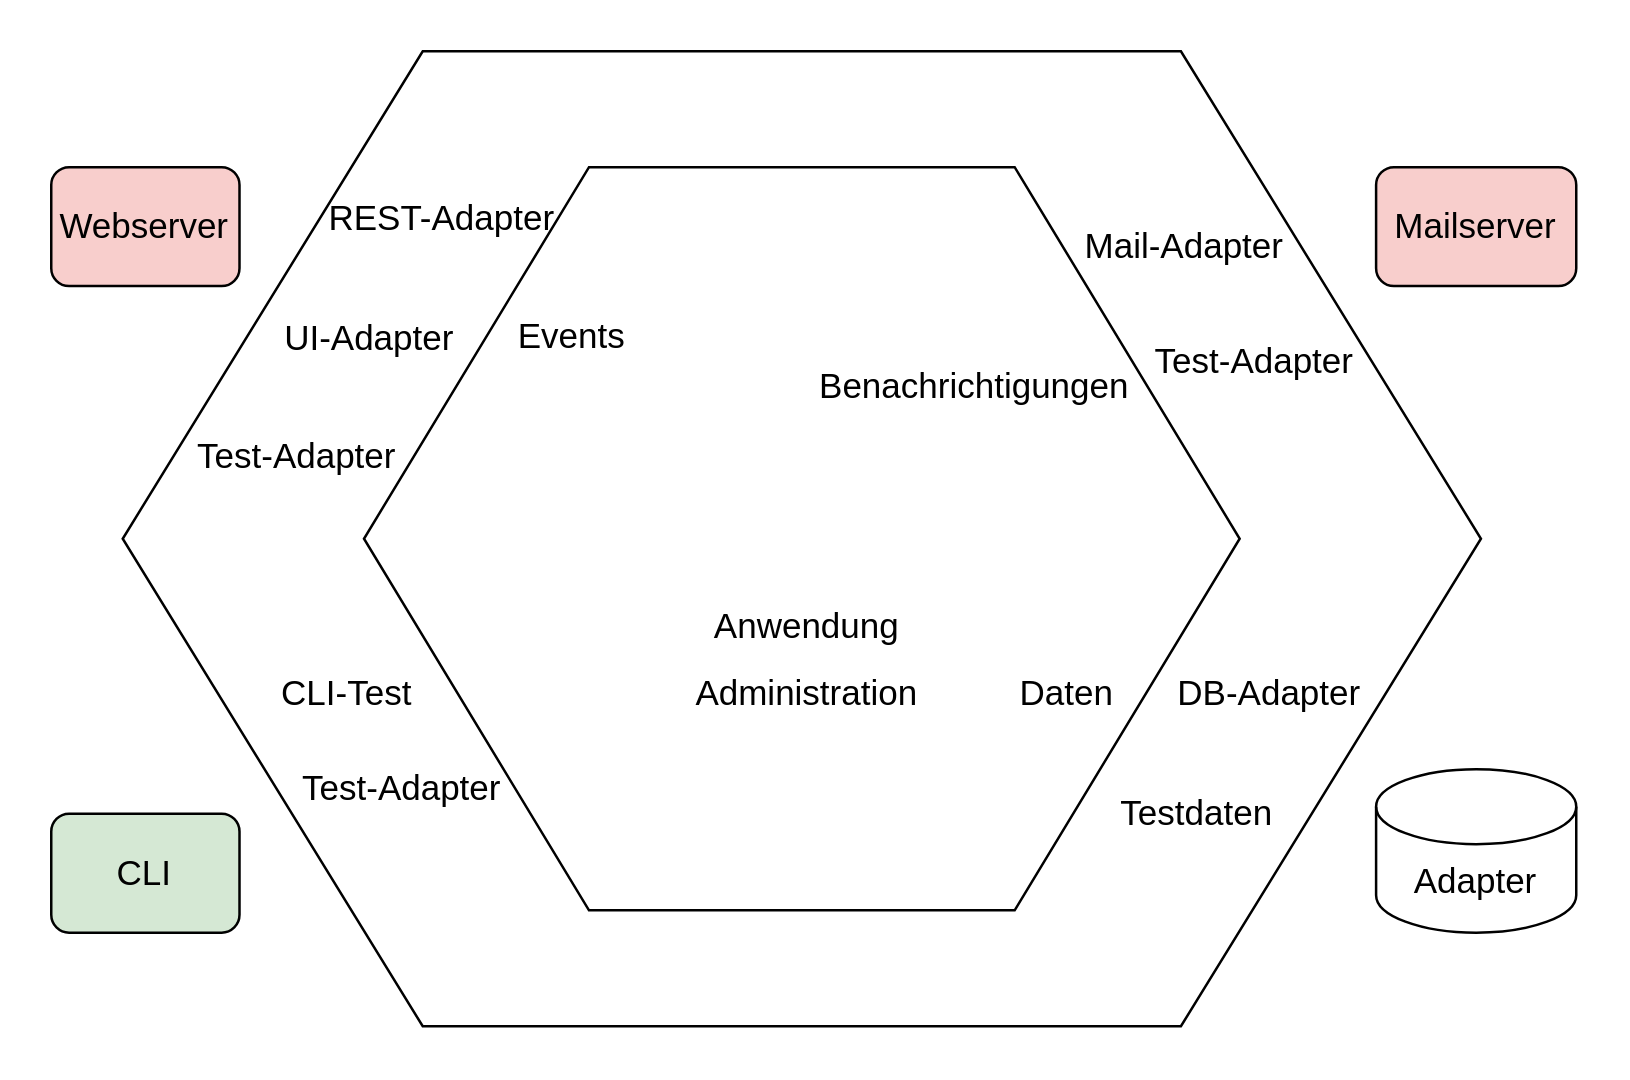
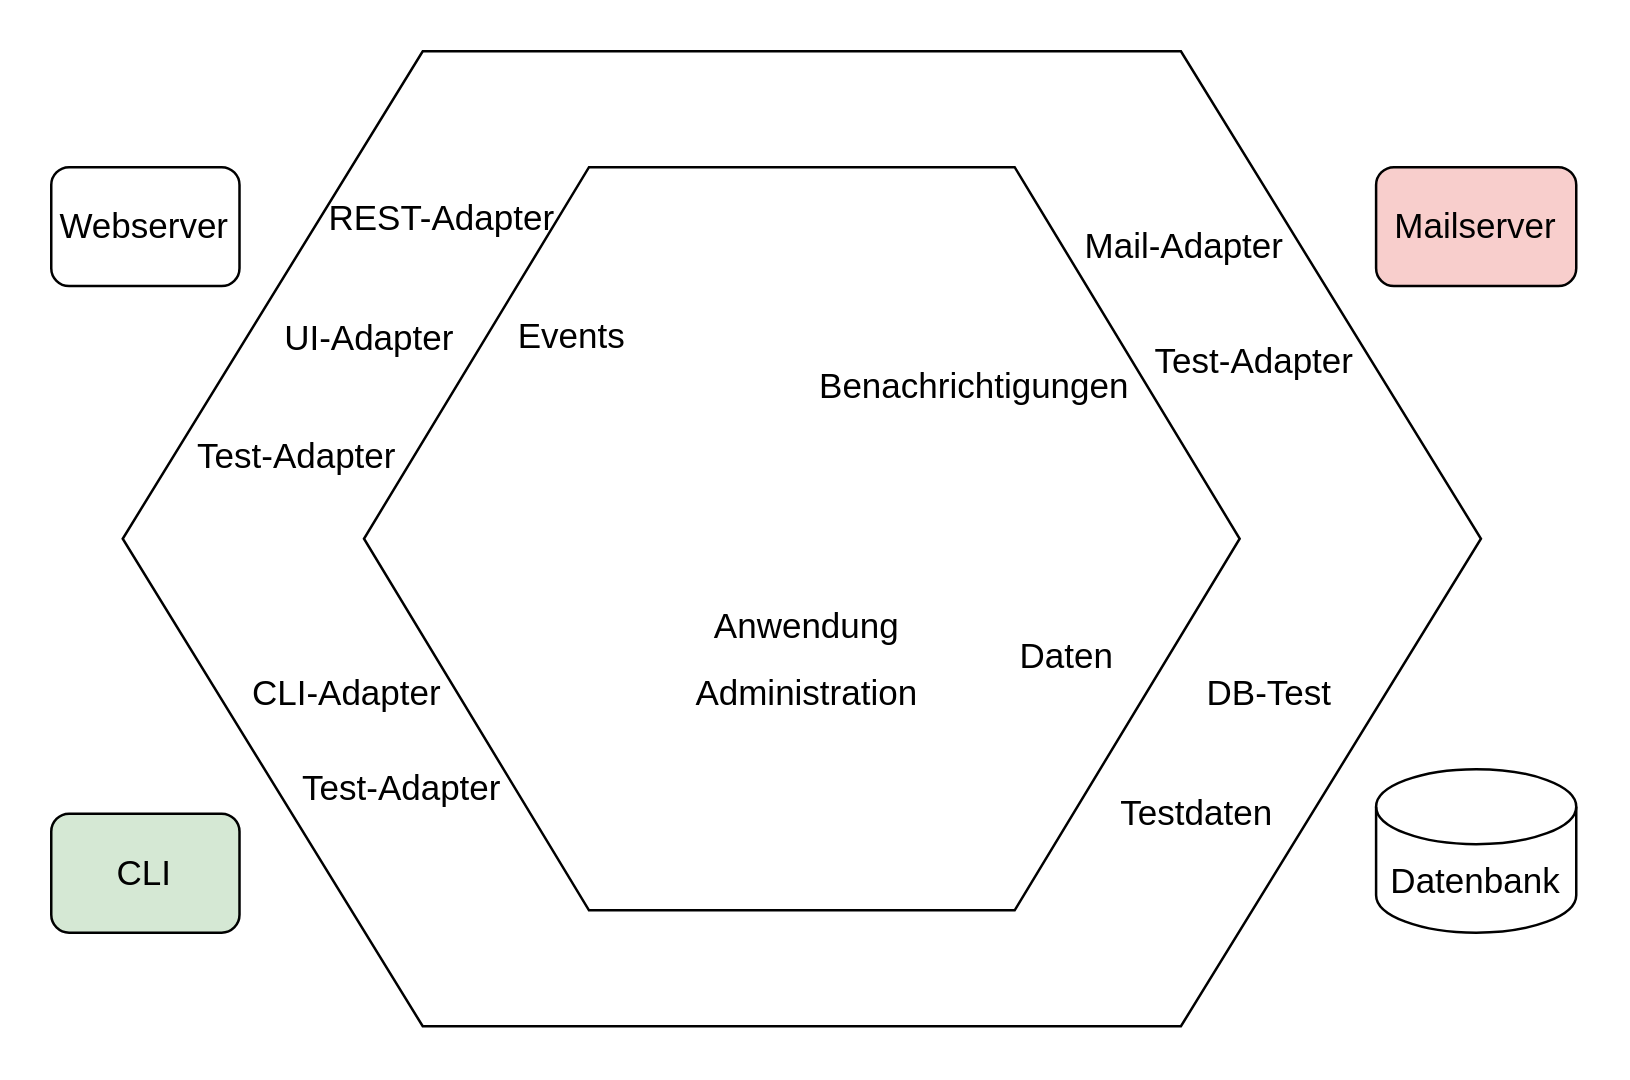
node "Webserver": fillcolor #f8cecc -> #ffffff
node "CLI-Test": label "CLI-Test" -> "CLI-Adapter"
node "DB-Adapter": label "DB-Adapter" -> "DB-Test"
node "Daten": moved (1066, 695) -> (1066, 657)
node "Adapter": label "Adapter" -> "Datenbank"
